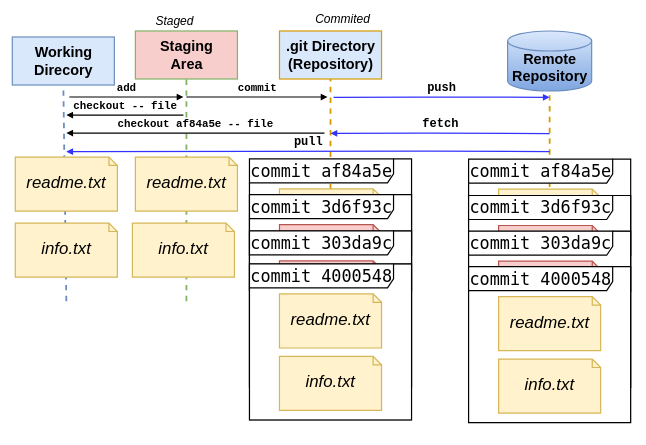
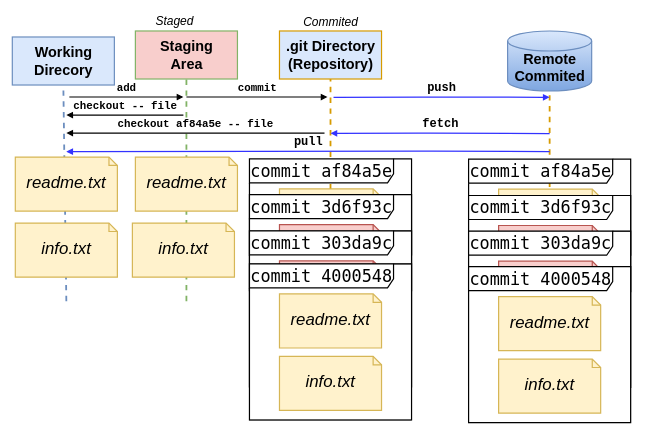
node "Commited": moved (342, 16) -> (330, 19)
node "Remote Repository": label "Remote Repository" -> "Remote Commited"
